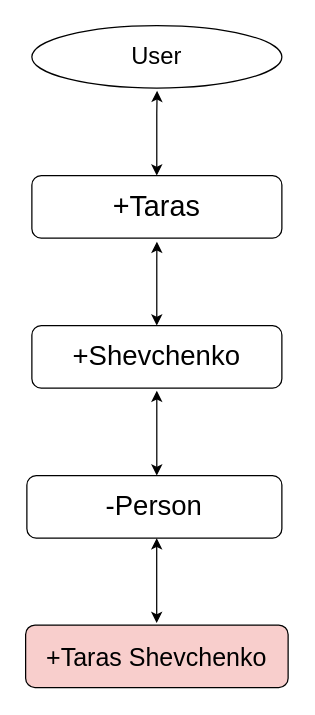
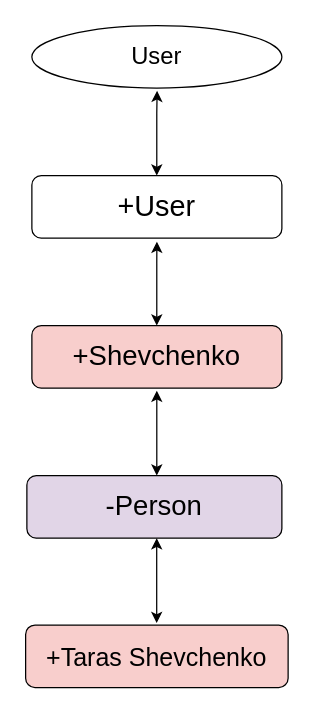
node "+Taras": label "+Taras" -> "+User"
node "+Shevchenko": fillcolor #ffffff -> #f8cecc
node "-Person": fillcolor #ffffff -> #e1d5e7
